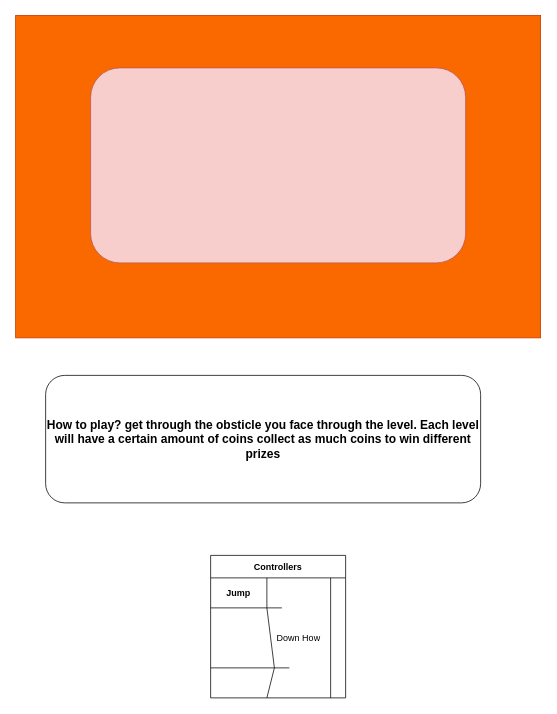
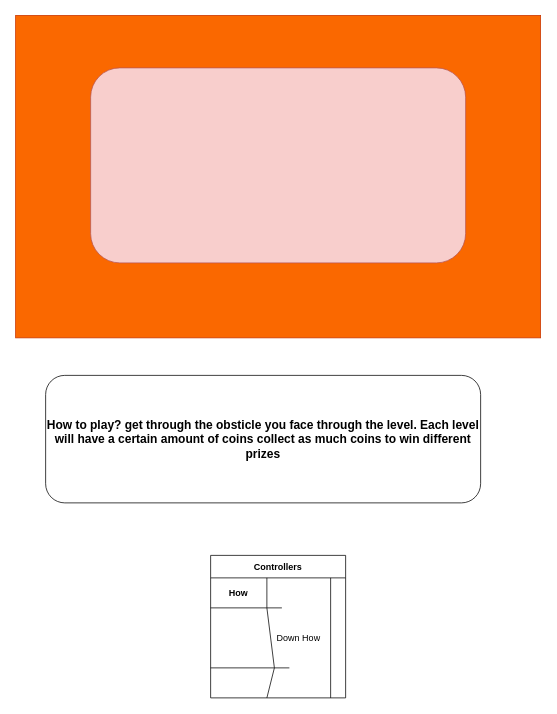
node "Jump": label "Jump" -> "How"
